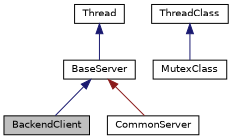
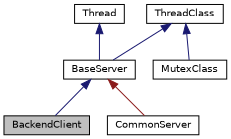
edge "BaseServer" -> "ThreadClass": added
